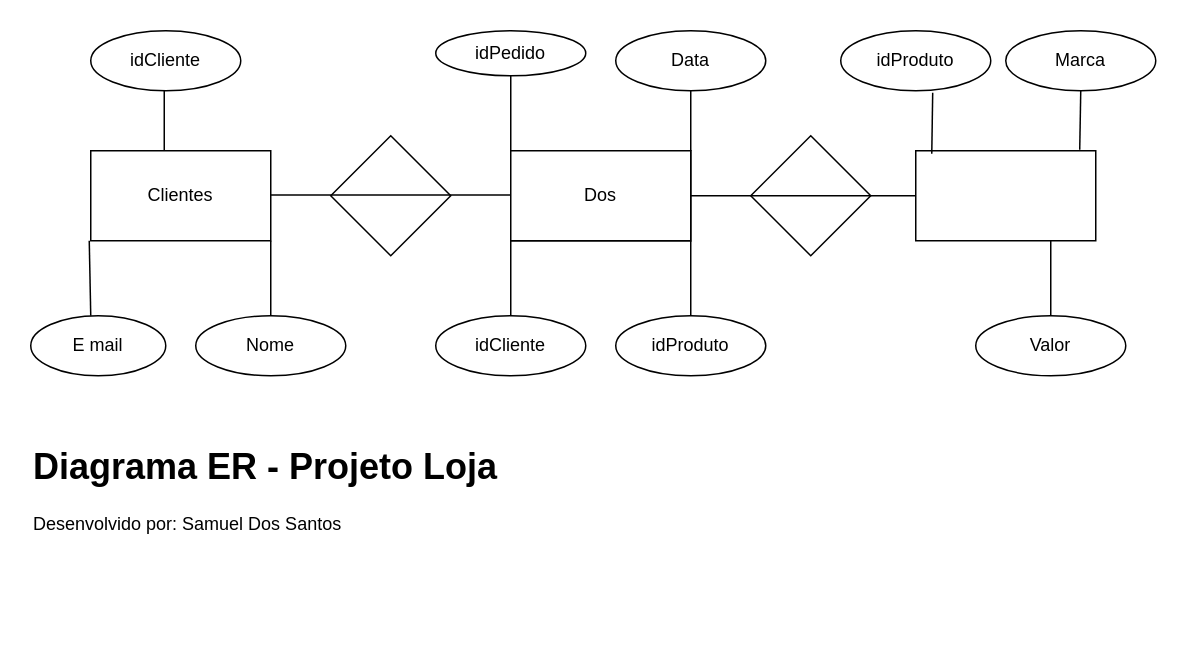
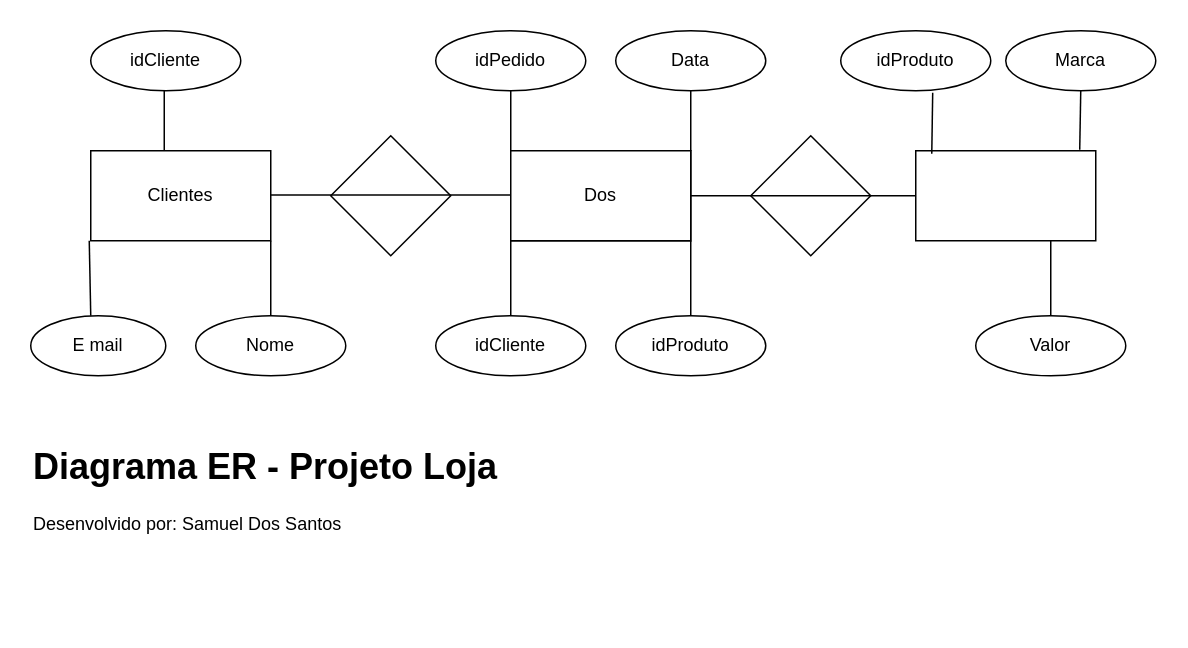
node "idPedido": size 150x45 -> 150x60
